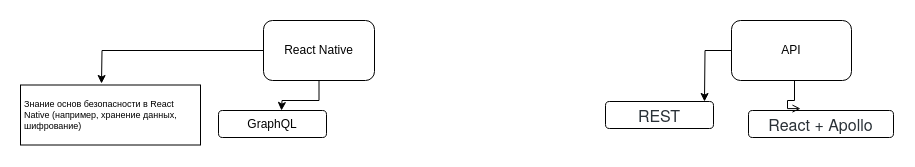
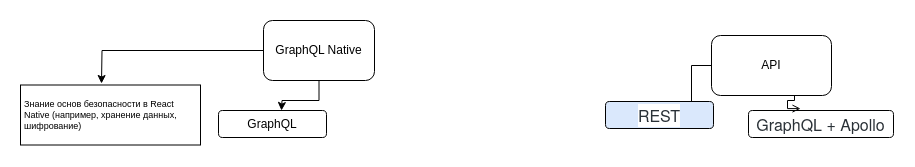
node "React Native": label "React Native" -> "GraphQL Native"
node "API": moved (792, 51) -> (772, 66)
node "REST": fillcolor #ffffff -> #dae8fc
node "React + Apollo": label "React + Apollo" -> "GraphQL + Apollo"
